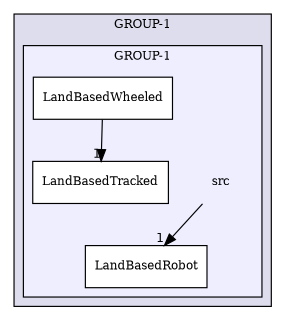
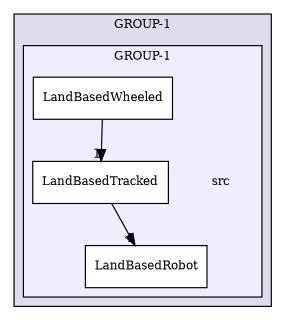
edge "src" -> "LandBasedRobot": now "LandBasedTracked" -> "LandBasedRobot"
